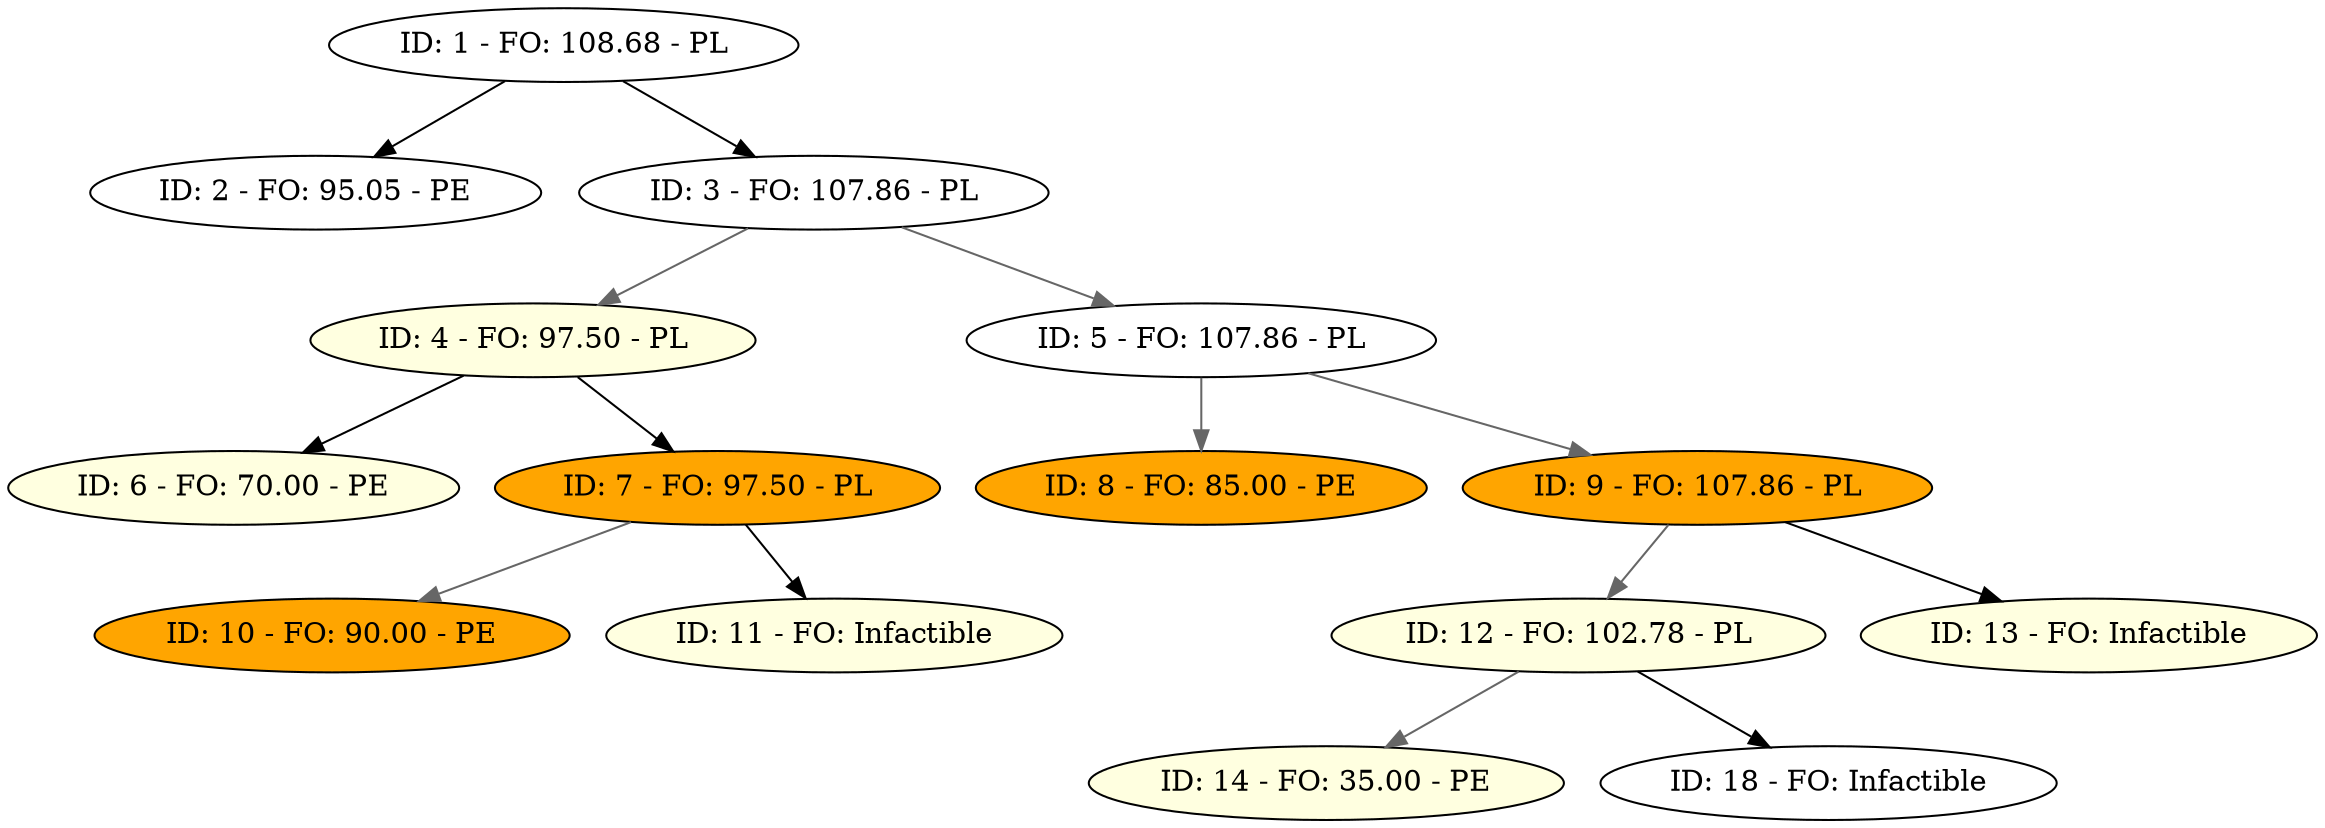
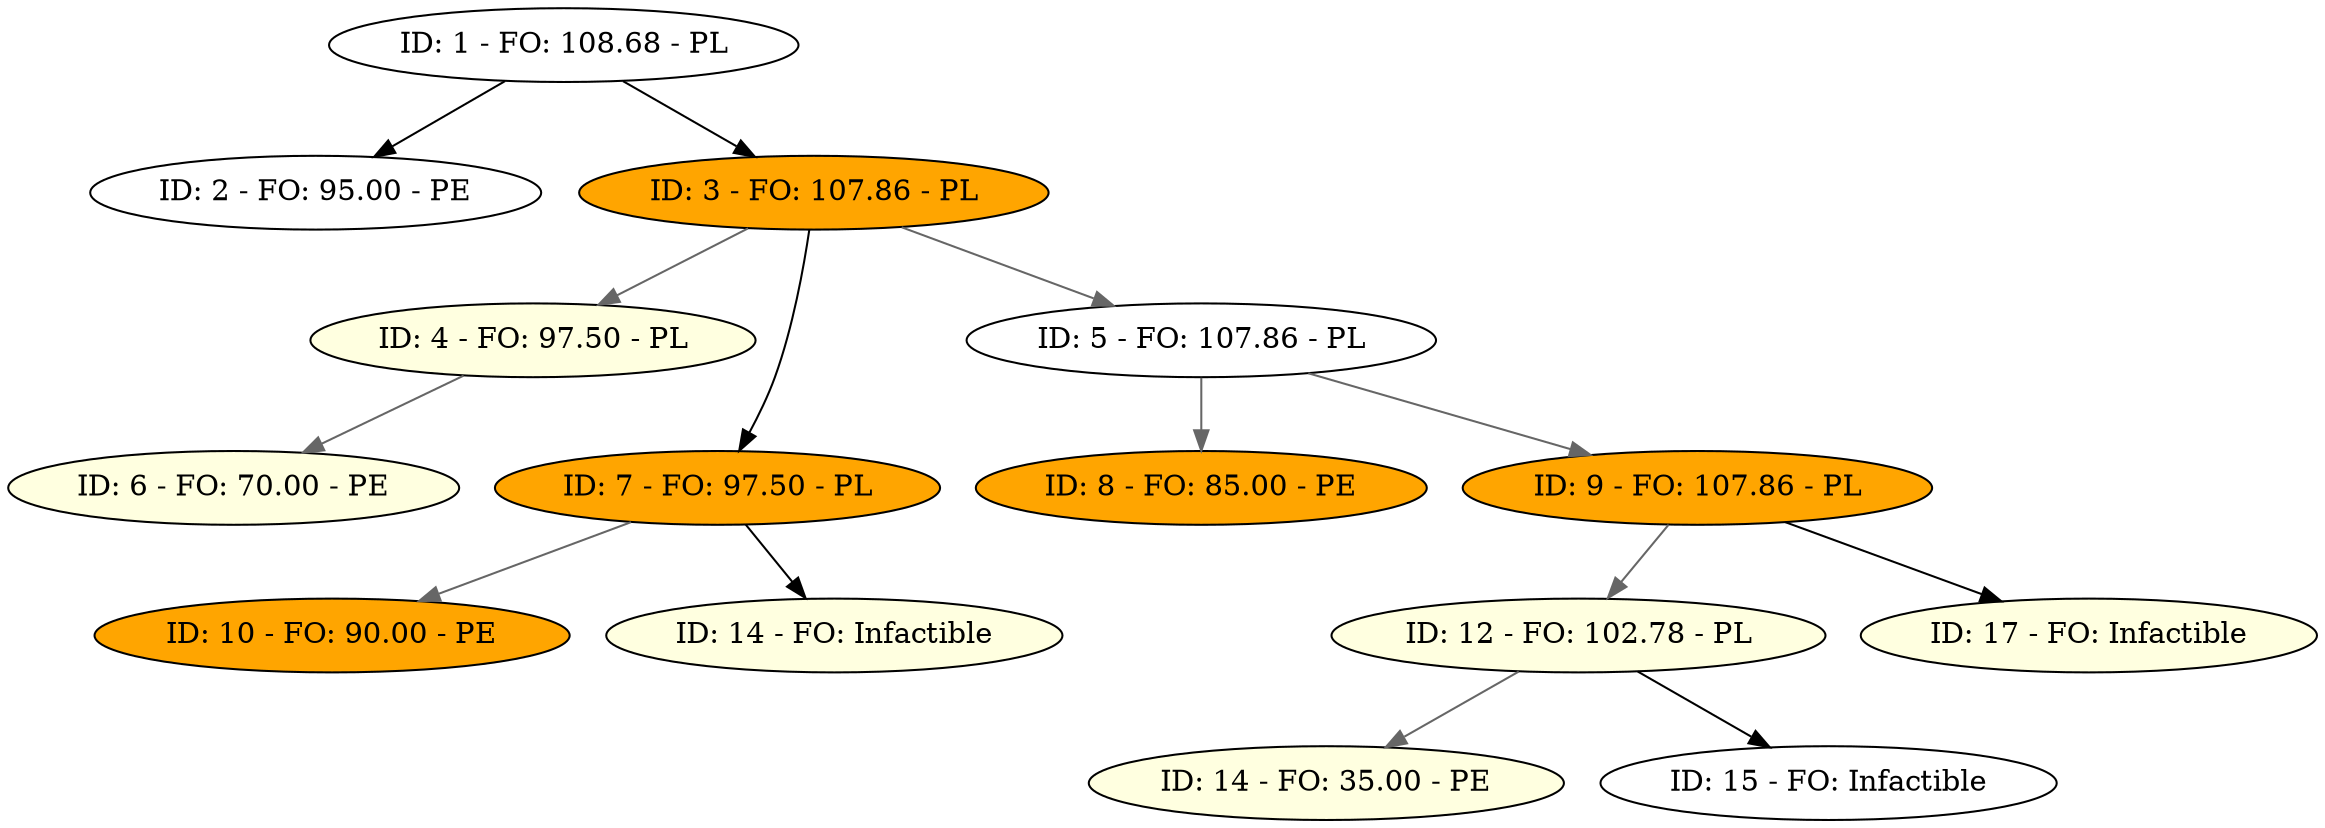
node "ID: 2 - FO: 95.05 - PE": label "ID: 2 - FO: 95.05 - PE" -> "ID: 2 - FO: 95.00 - PE"
node "ID: 3 - FO: 107.86 - PL": fillcolor white -> orange
edge "ID: 4 - FO: 97.50 - PL" -> "ID: 7 - FO: 97.50 - PL": now "ID: 3 - FO: 107.86 - PL" -> "ID: 7 - FO: 97.50 - PL"
edge "ID: 4 - FO: 97.50 - PL" -> "ID: 6 - FO: 70.00 - PE": color black -> gray40
node "ID: 11 - FO: Infactible": label "ID: 11 - FO: Infactible" -> "ID: 14 - FO: Infactible"
node "ID: 13 - FO: Infactible": label "ID: 13 - FO: Infactible" -> "ID: 17 - FO: Infactible"
node "ID: 18 - FO: Infactible": label "ID: 18 - FO: Infactible" -> "ID: 15 - FO: Infactible"
